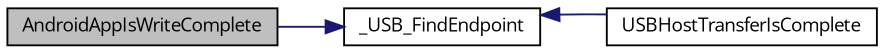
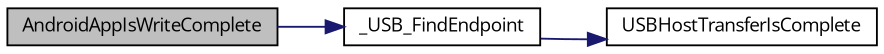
edge "USBHostTransferIsComplete" -> "_USB_FindEndpoint": reversed
